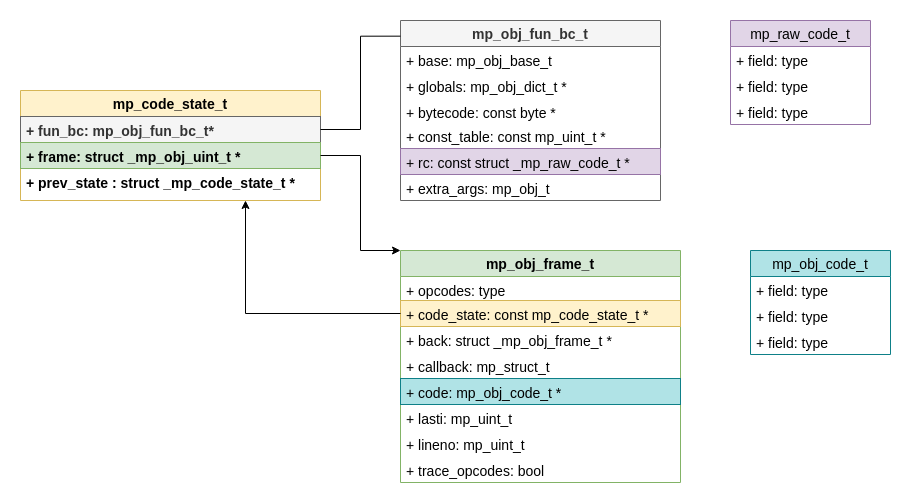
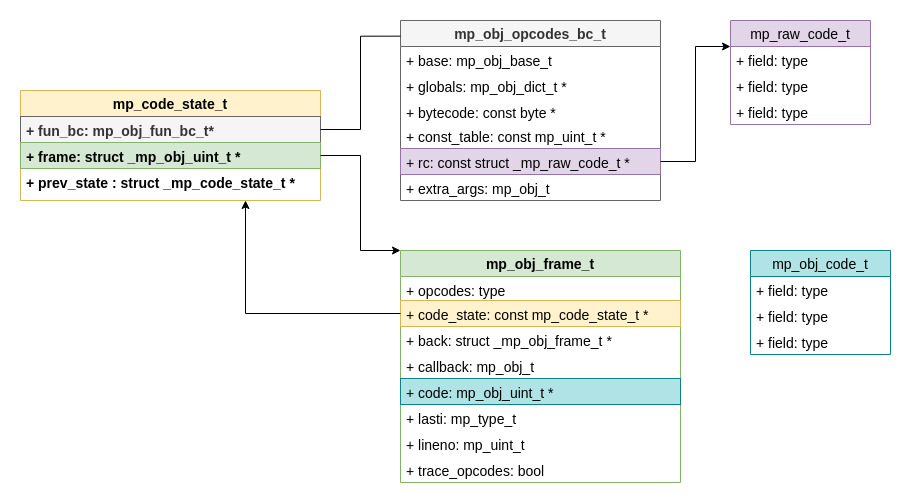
node "mp_obj_fun_bc_t": label "mp_obj_fun_bc_t" -> "mp_obj_opcodes_bc_t"
edge "+ rc: const struct _mp_raw_code_t *" -> "mp_raw_code_t": added
node "+ callback: mp_struct_t": label "+ callback: mp_struct_t" -> "+ callback: mp_obj_t"
node "+ code: mp_obj_code_t *": label "+ code: mp_obj_code_t *" -> "+ code: mp_obj_uint_t *"
node "+ lasti: mp_uint_t": label "+ lasti: mp_uint_t" -> "+ lasti: mp_type_t"
